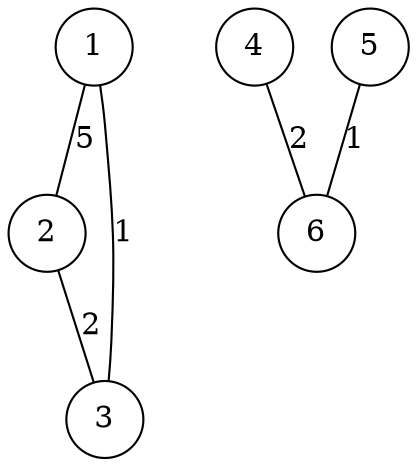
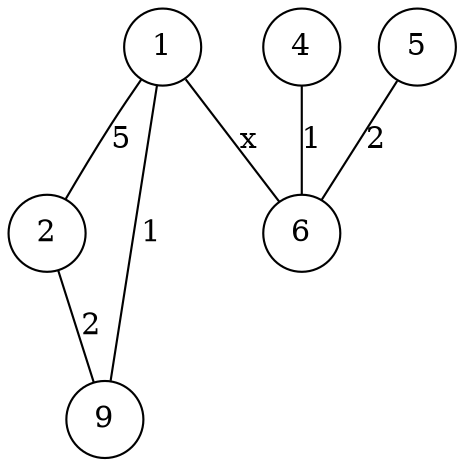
edge "1" -- "6": added, label "x"
edge "4" -- "6": label "2" -> "1"
edge "5" -- "6": label "1" -> "2"
node "3": label "3" -> "9"
